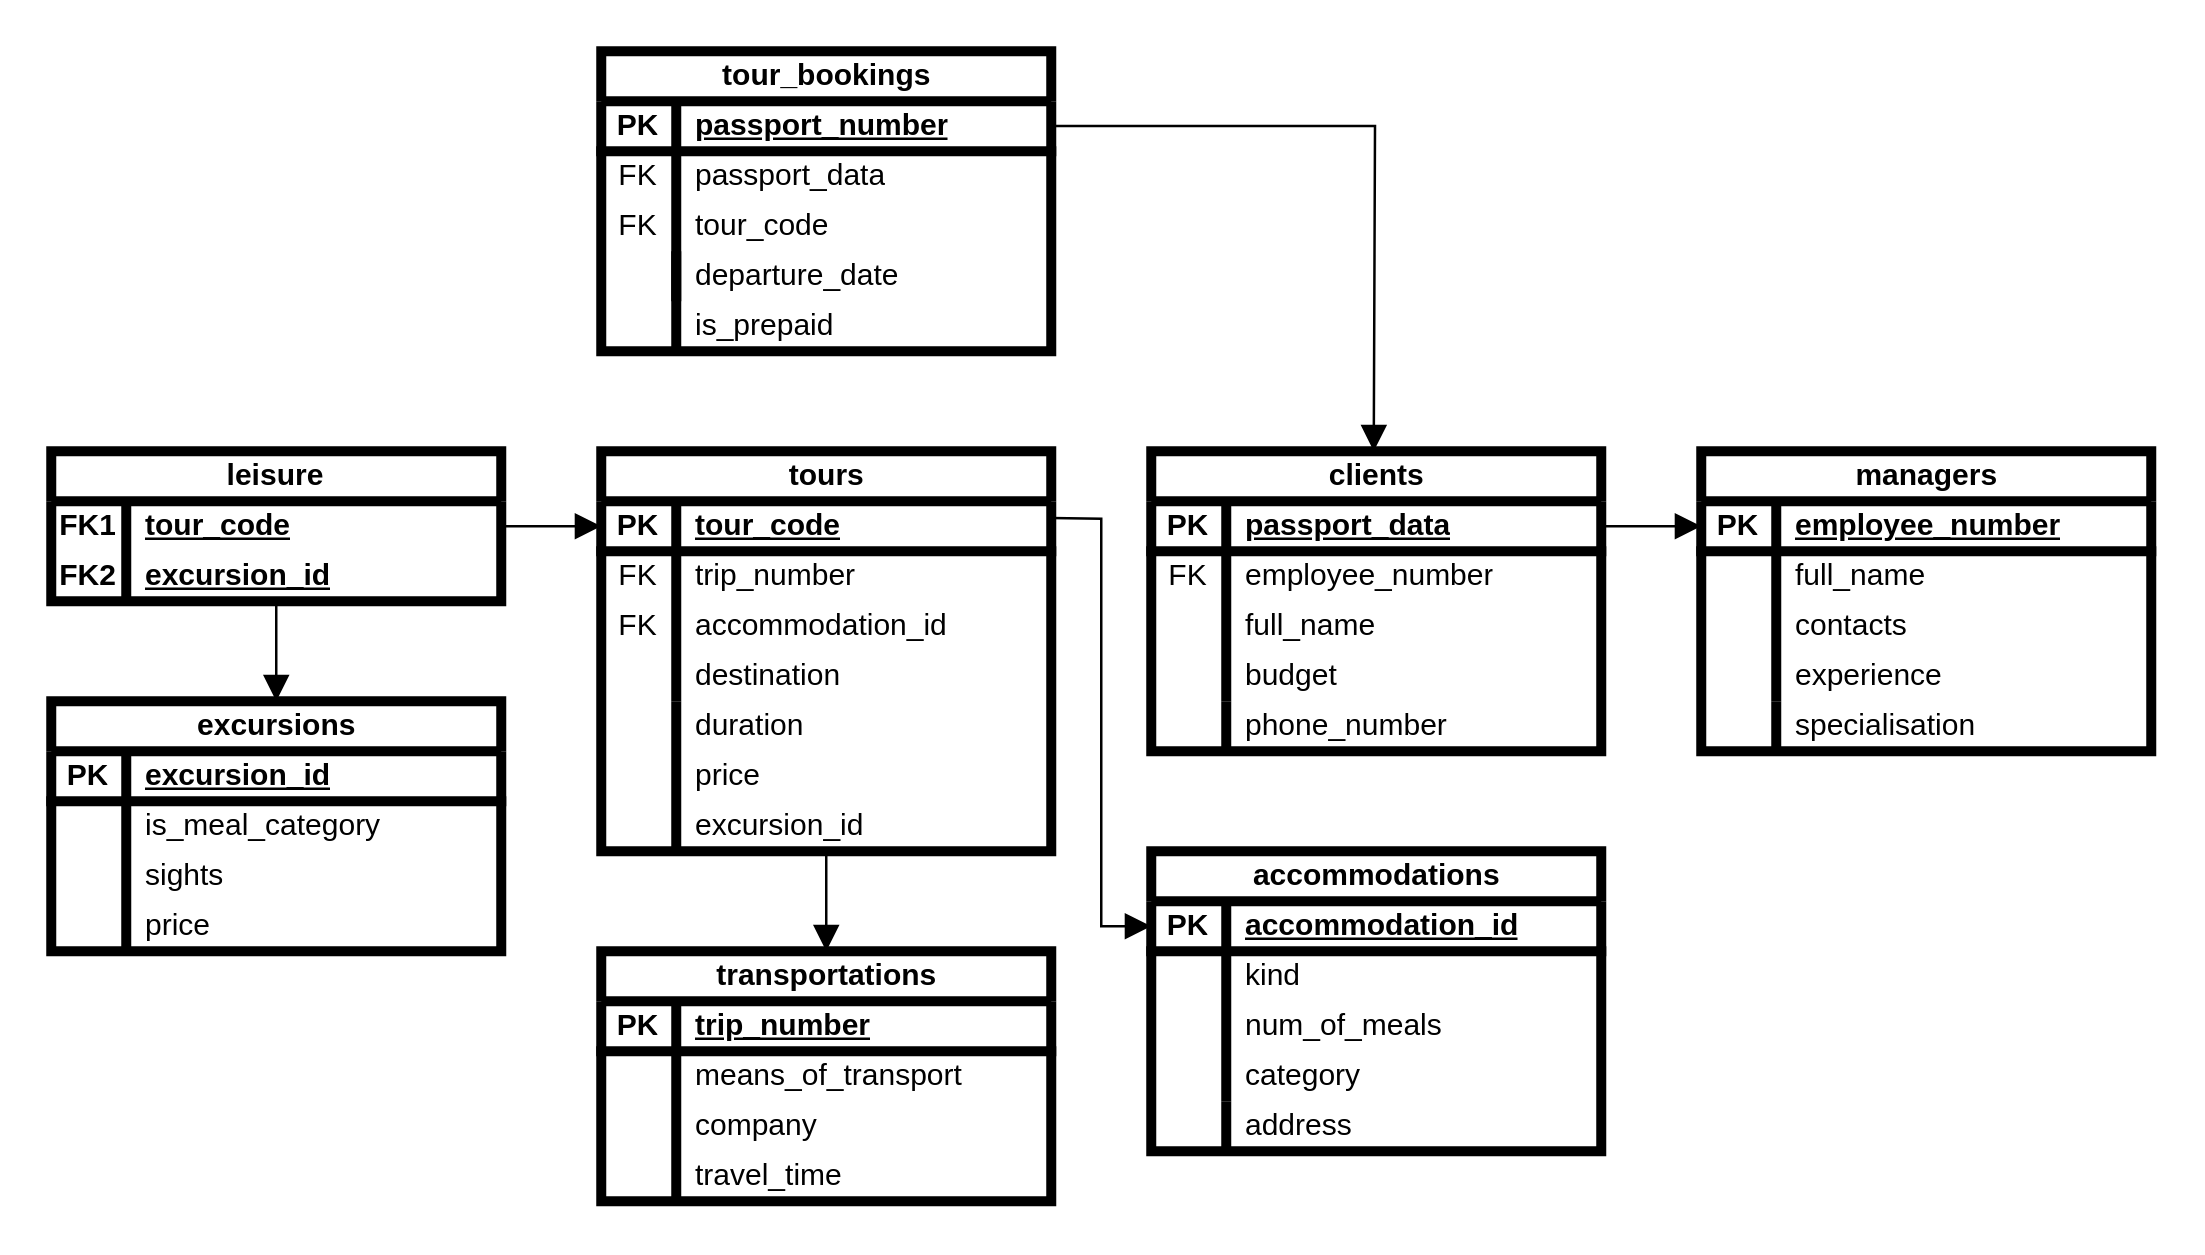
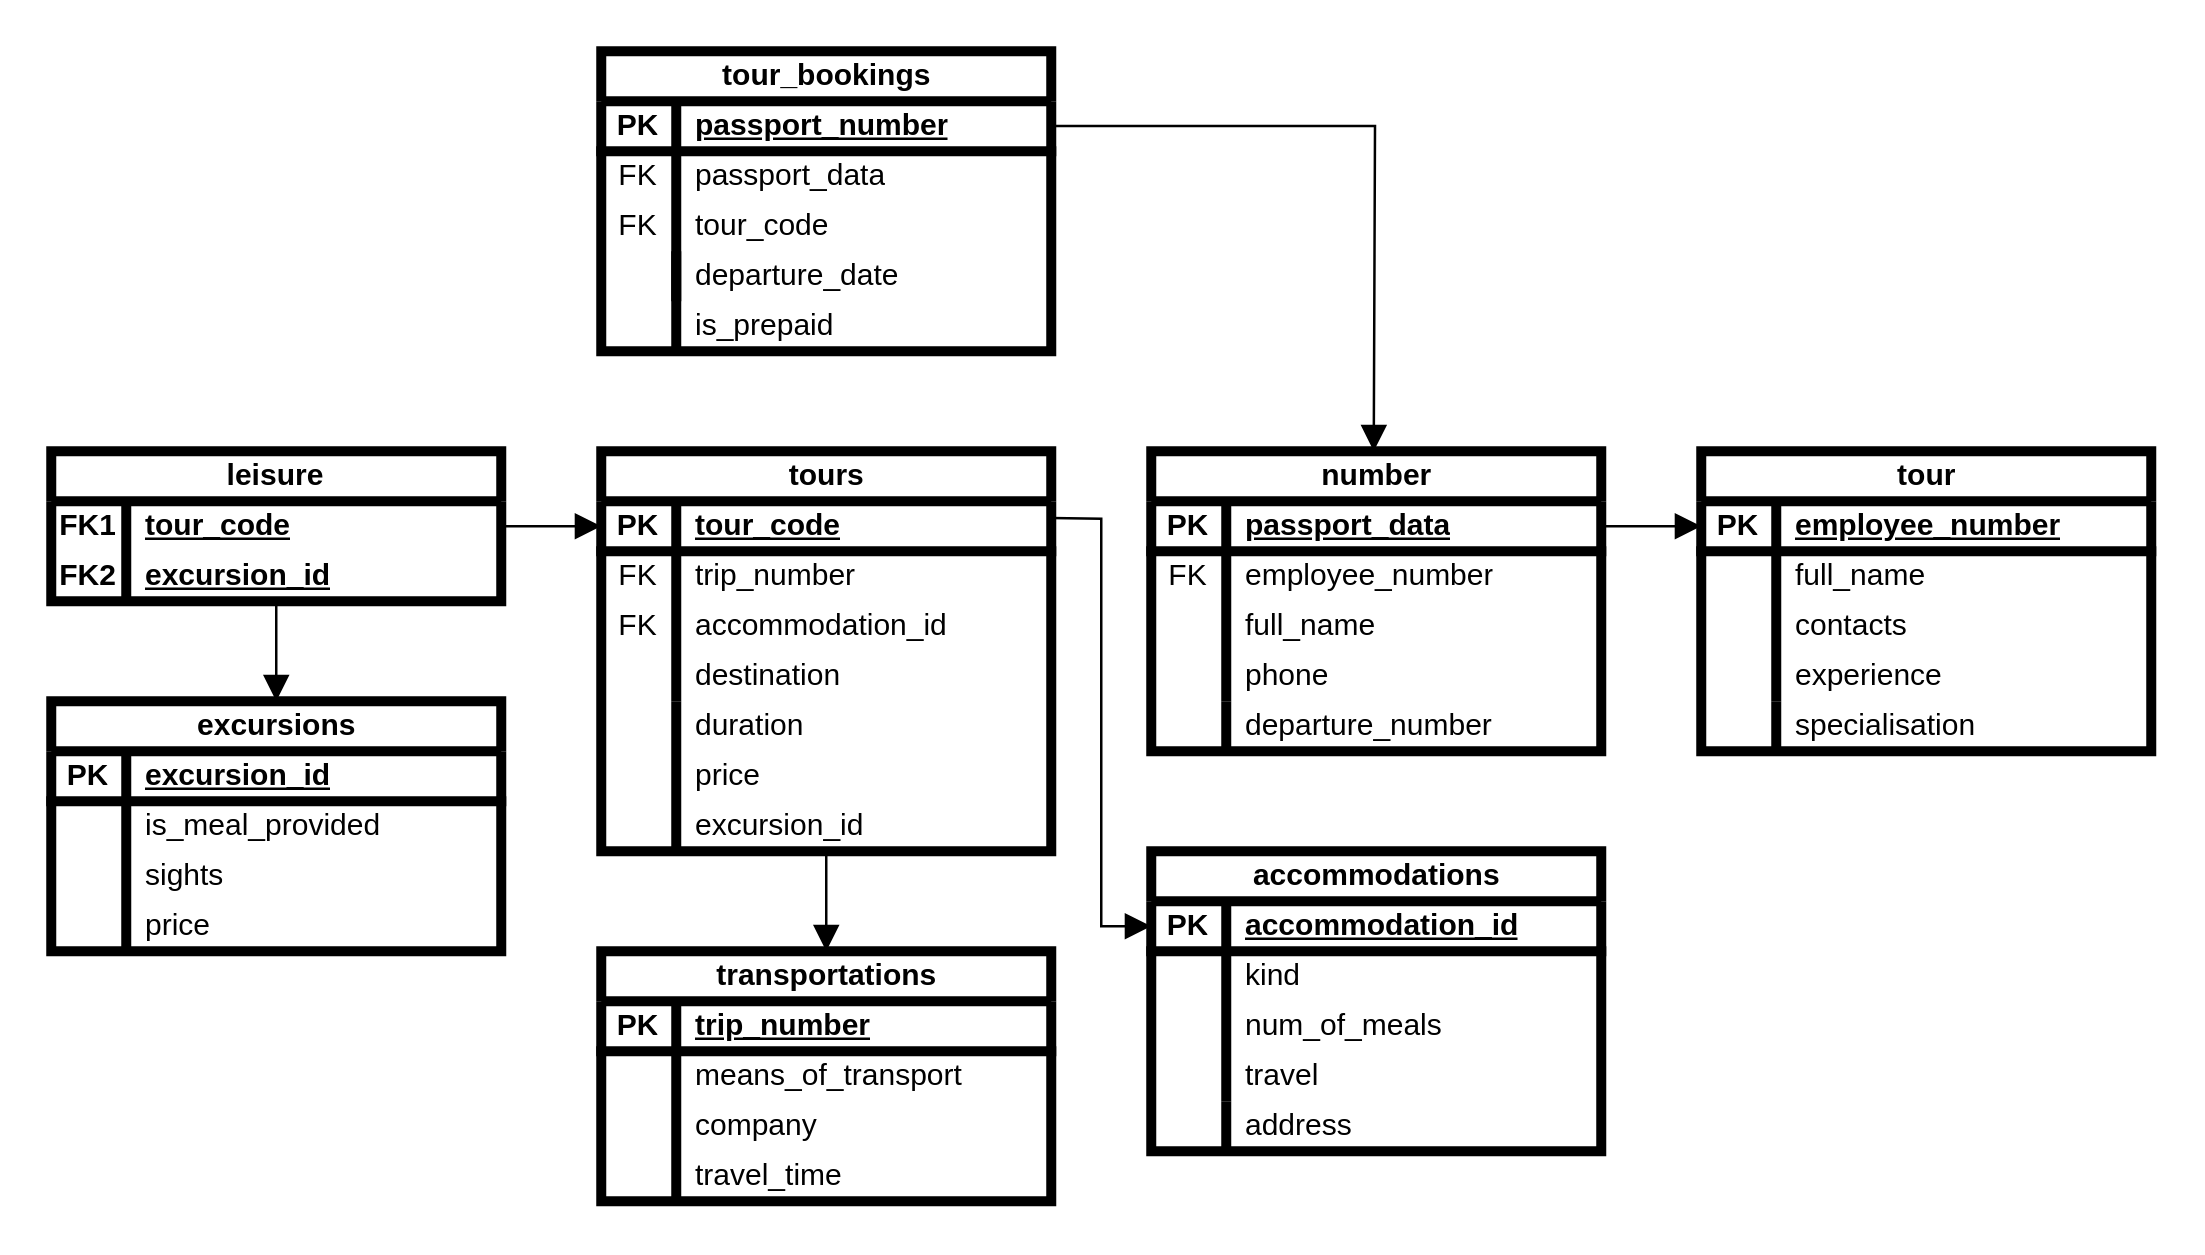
node "clients": label "clients" -> "number"
node "managers": label "managers" -> "tour"
node "budget": label "budget" -> "phone"
node "phone_number": label "phone_number" -> "departure_number"
node "is_meal_category": label "is_meal_category" -> "is_meal_provided"
node "category": label "category" -> "travel"
